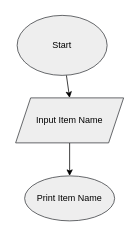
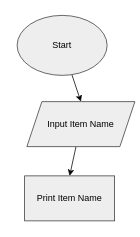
node "Input Item Name": moved (69, 120) -> (81, 124)
node "Print Item Name": shape ellipse -> rectangle
